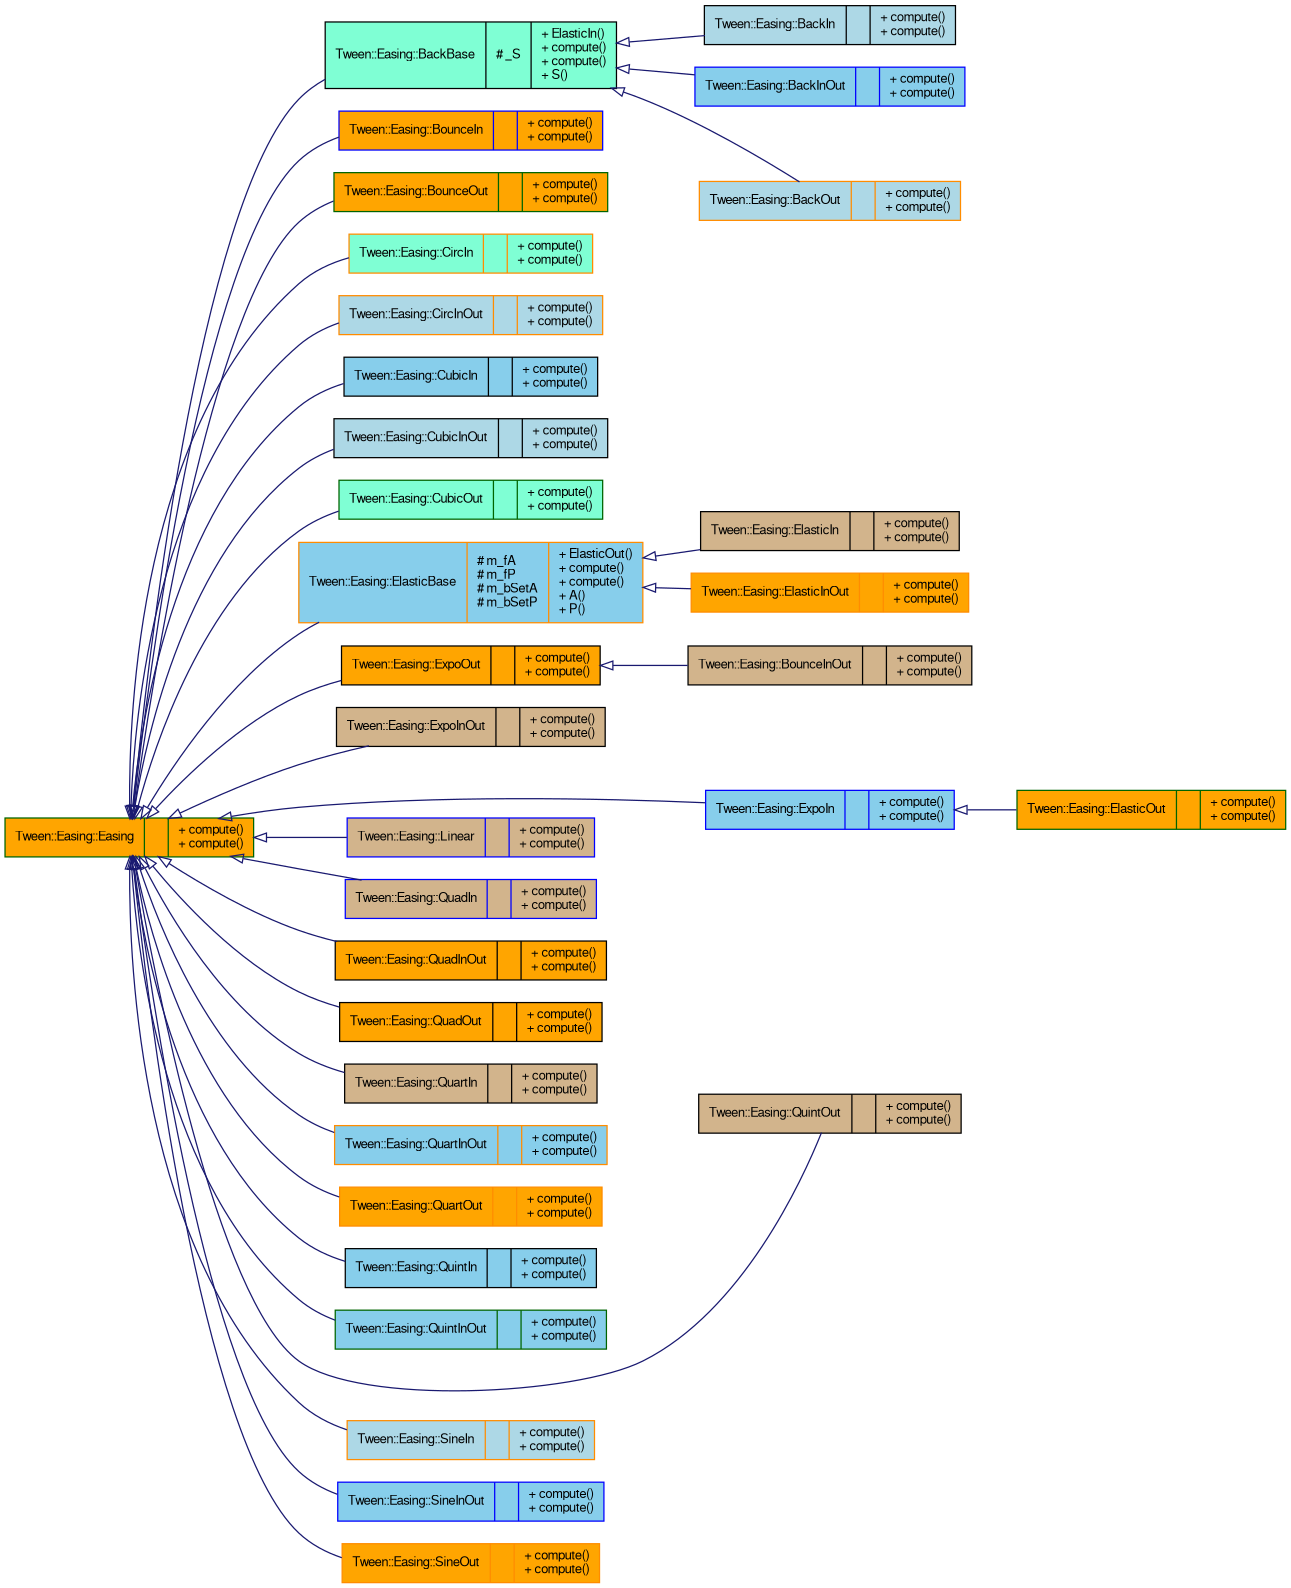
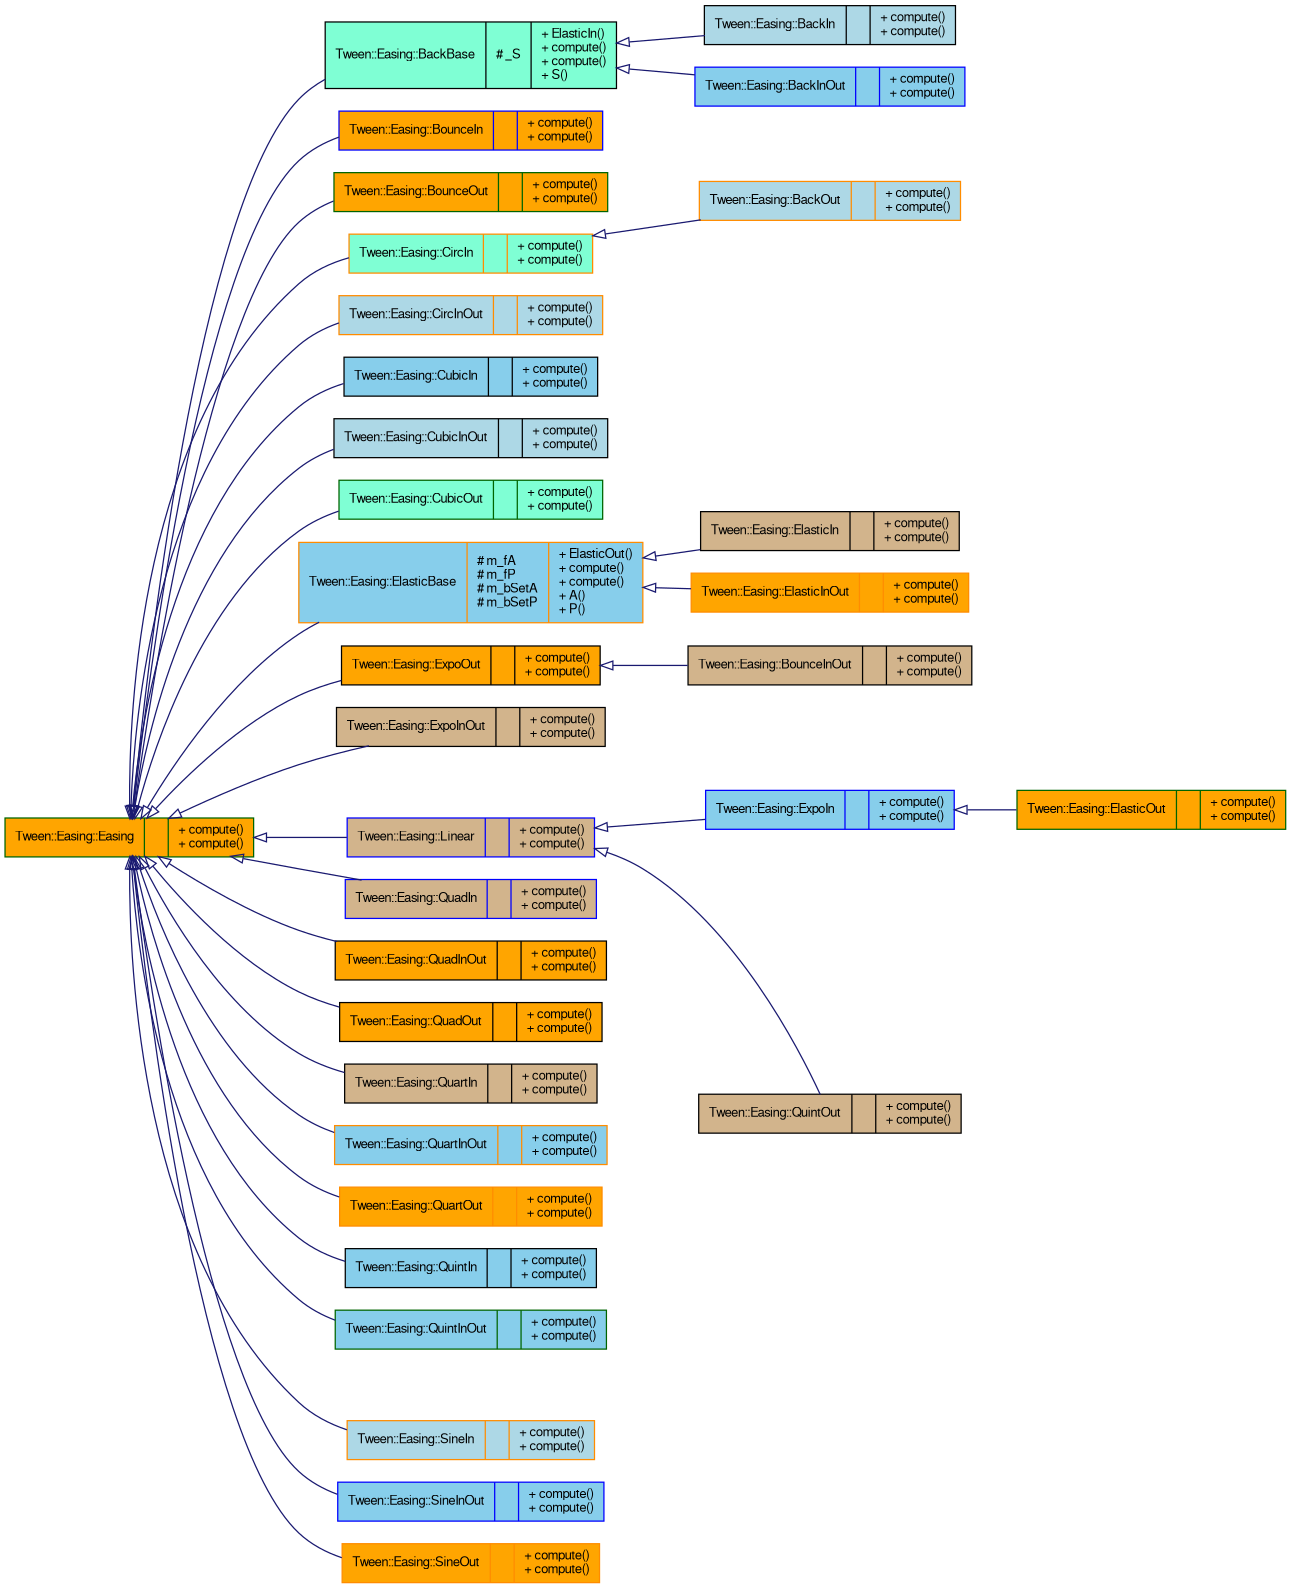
edge "Tween::Easing::BackOut" -> "Tween::Easing::BackBase": now "Tween::Easing::BackOut" -> "Tween::Easing::CircIn"
edge "Tween::Easing::ExpoIn" -> "Tween::Easing::Easing": now "Tween::Easing::ExpoIn" -> "Tween::Easing::Linear"
edge "Tween::Easing::QuintOut" -> "Tween::Easing::Easing": now "Tween::Easing::QuintOut" -> "Tween::Easing::Linear"
